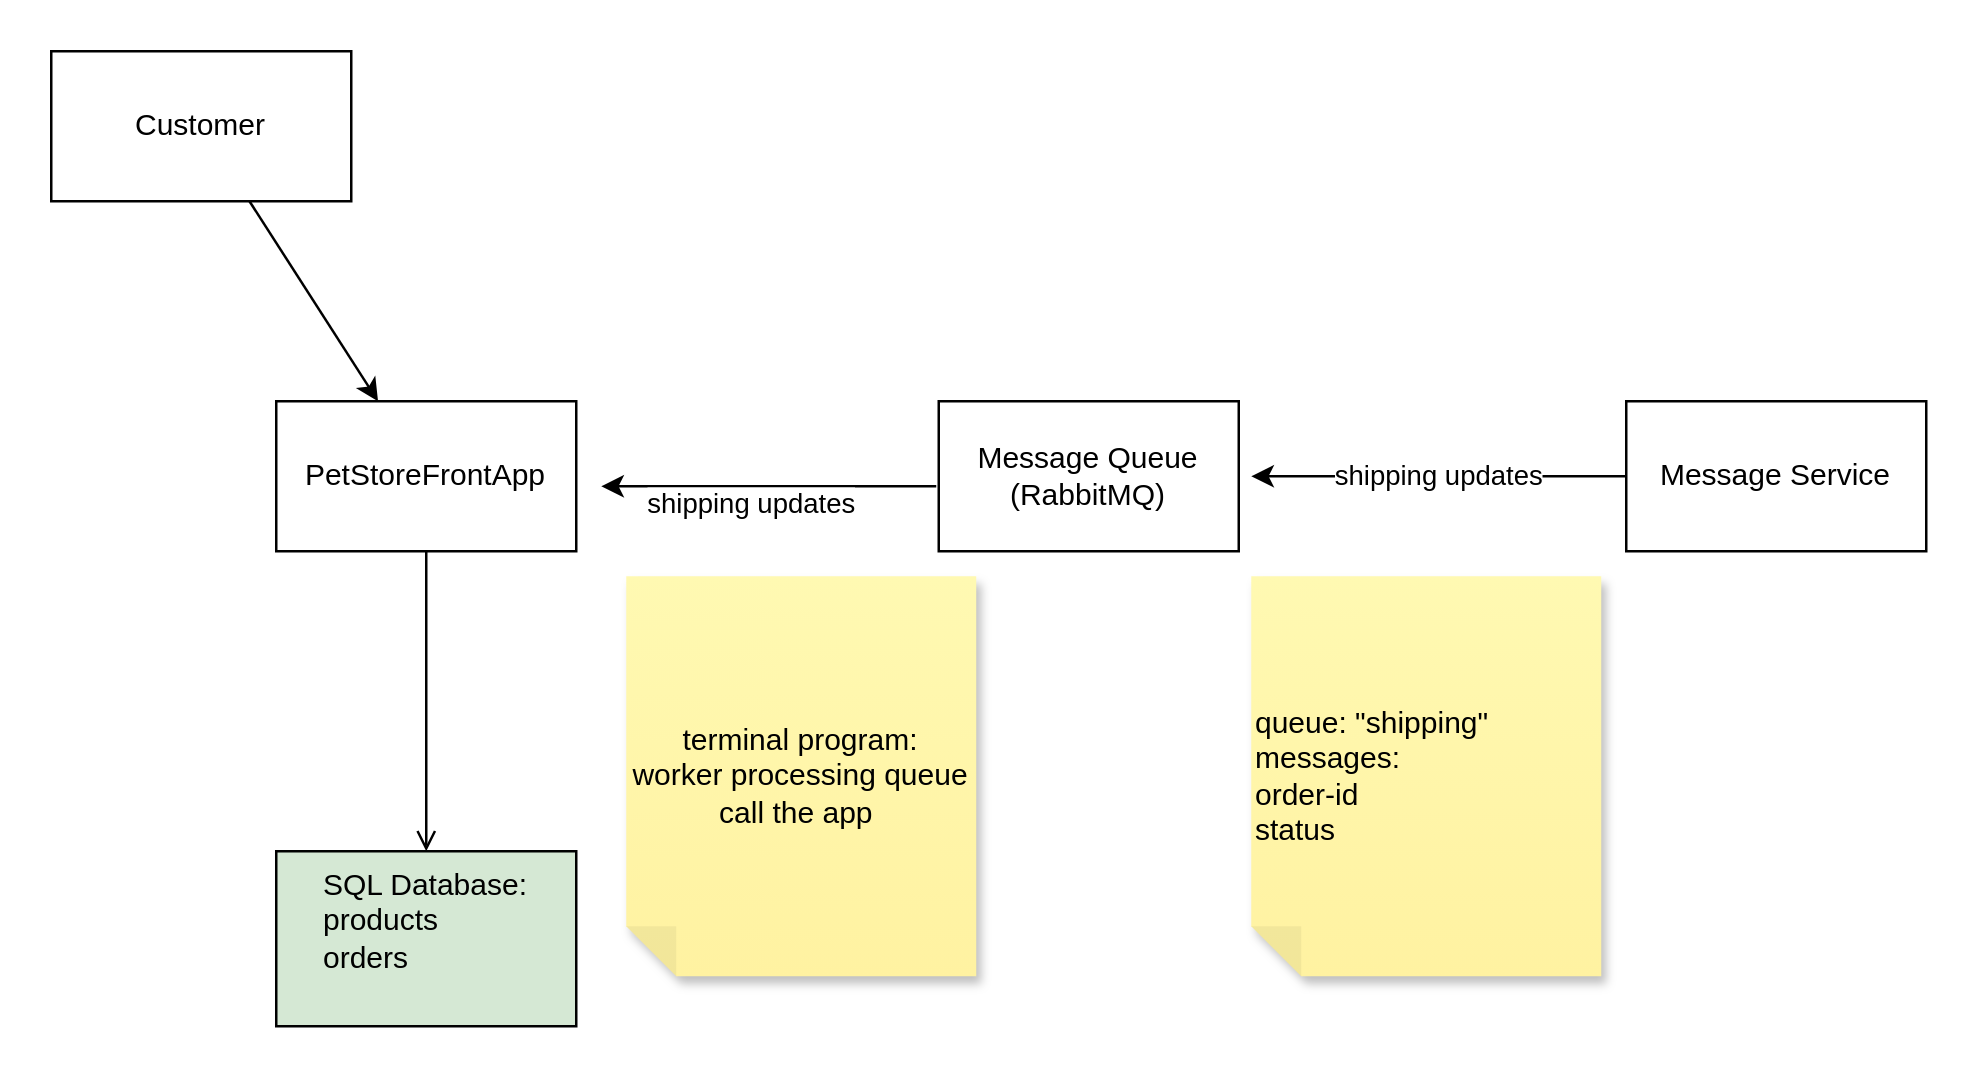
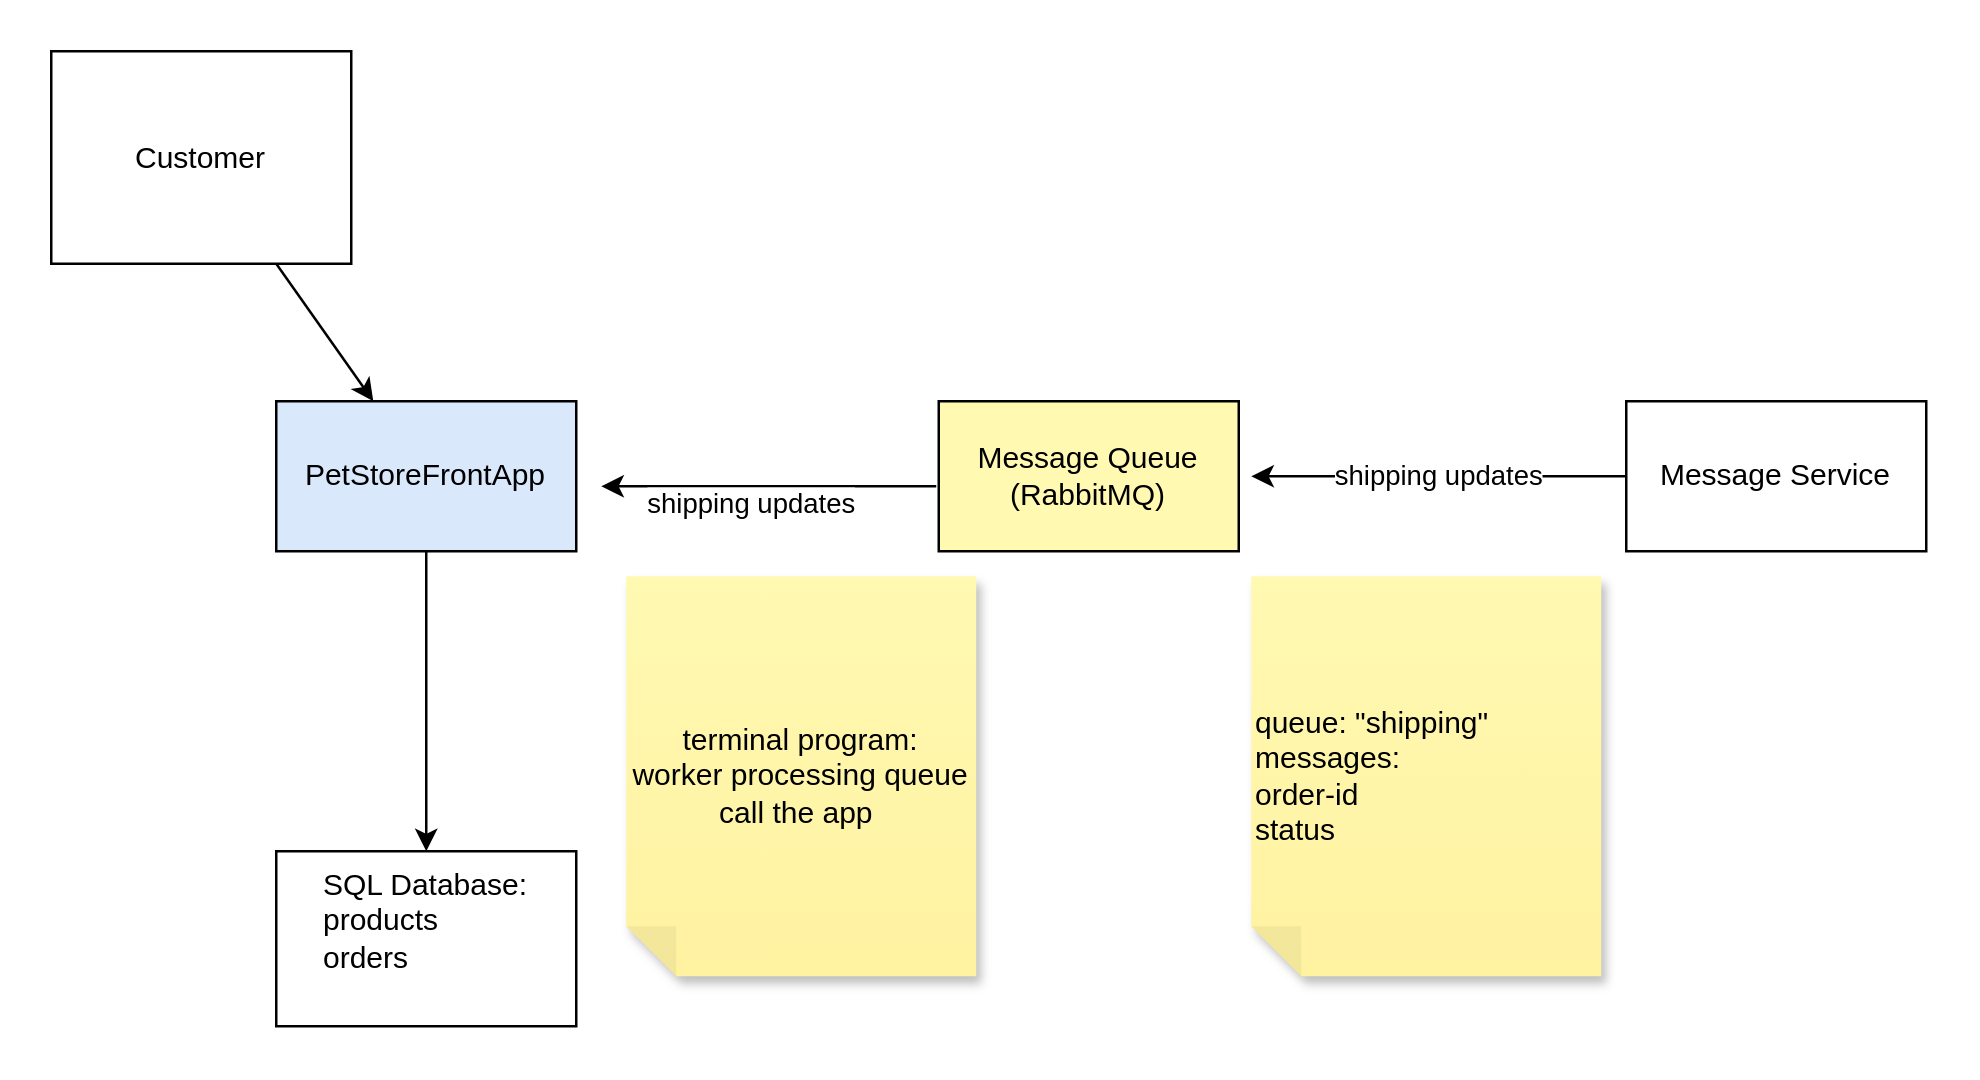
node "Customer": size 300x150 -> 300x213
node "PetStoreFrontApp": fillcolor #ffffff -> #dae8fc
node "Message Queue (RabbitMQ)": fillcolor #ffffff -> #fff9b2
edge "PetStoreFrontApp" -> "SQL Database: products orders": arrowhead open -> classic
node "SQL Database: products orders": fillcolor #d5e8d4 -> #ffffff
